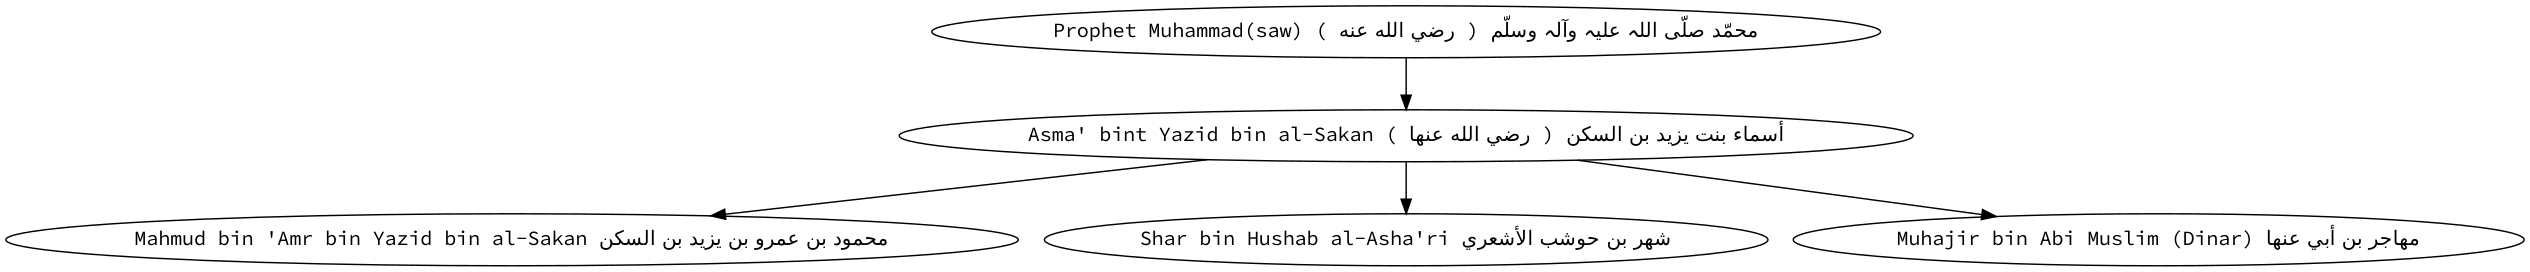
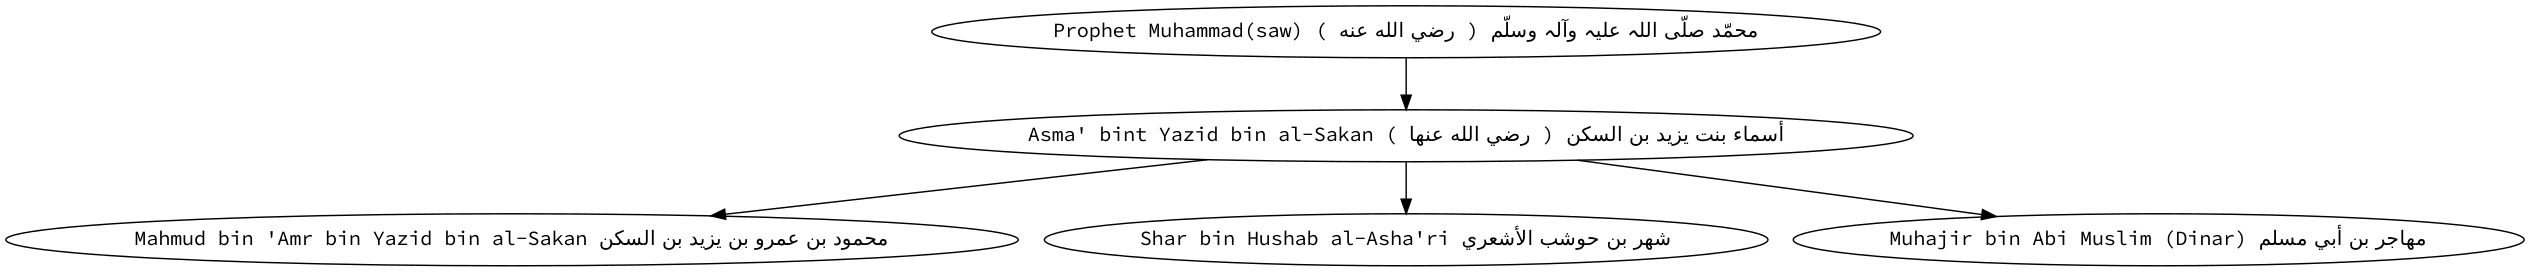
node "Muhajir bin Abi Muslim (Dinar) مهاجر بن أبي عنها": label "Muhajir bin Abi Muslim (Dinar) مهاجر بن أبي عنها" -> "Muhajir bin Abi Muslim (Dinar) مهاجر بن أبي مسلم"
